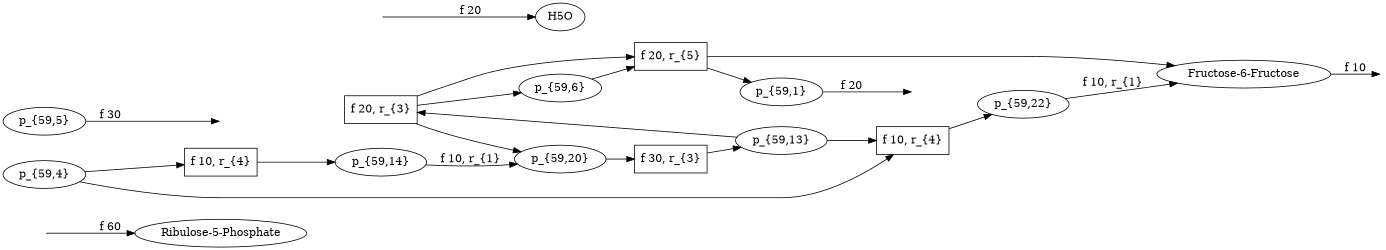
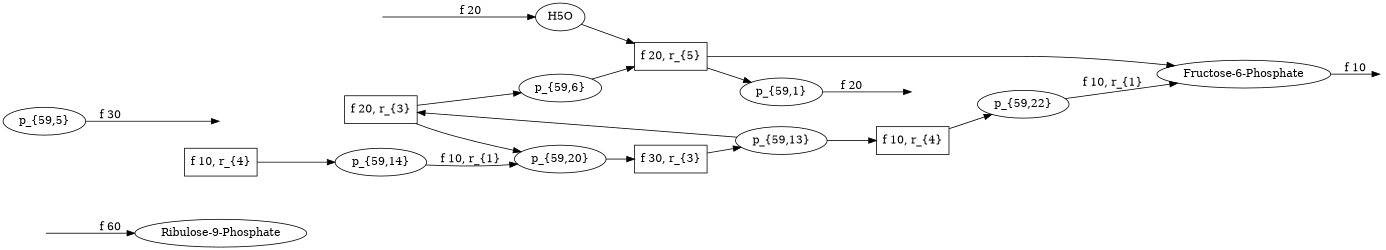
edge "f 20, r_{3}" -> "f 20, r_{5}": now "H5O" -> "f 20, r_{5}"
node "Fructose-6-Fructose": label "Fructose-6-Fructose" -> "Fructose-6-Phosphate"
node "p_{59,4}": removed
node "Ribulose-5-Phosphate": label "Ribulose-5-Phosphate" -> "Ribulose-9-Phosphate"
